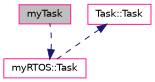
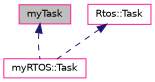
node "Task::Task": label "Task::Task" -> "Rtos::Task"
edge "myTask" -> "myRTOS::Task": reversed
